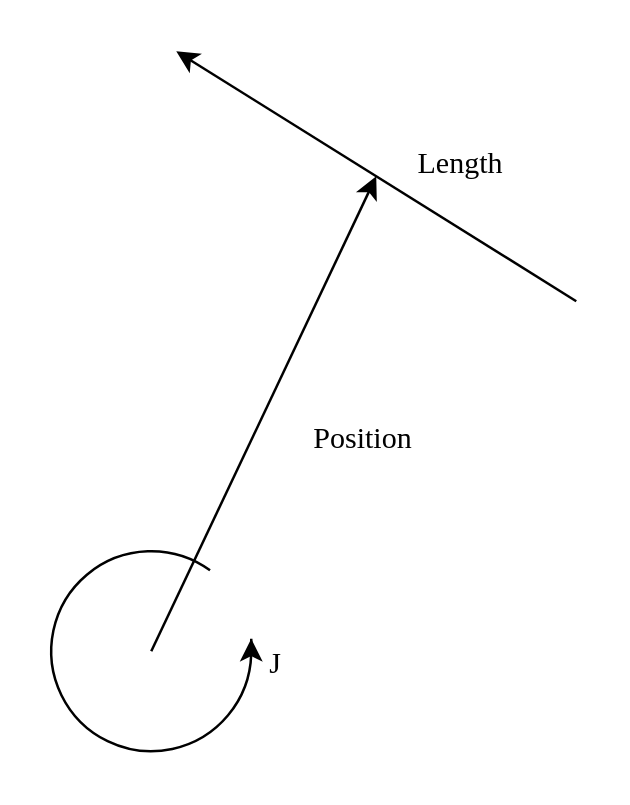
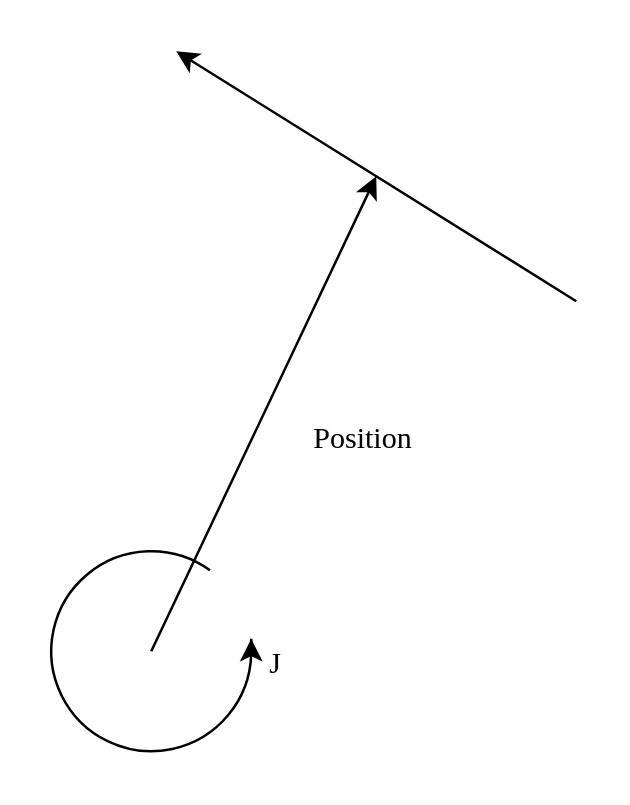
node "Length": removed
